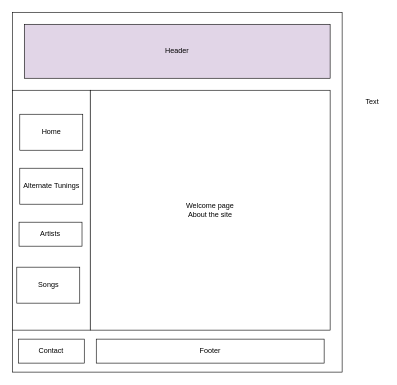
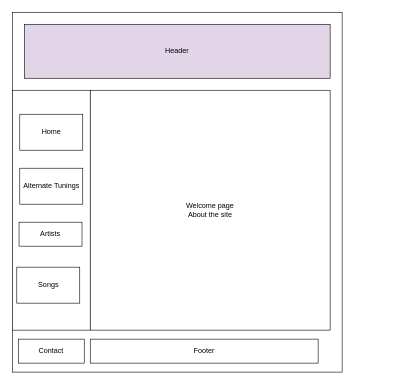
node "Text": removed
node "Footer": moved (210, 351) -> (204, 351)
